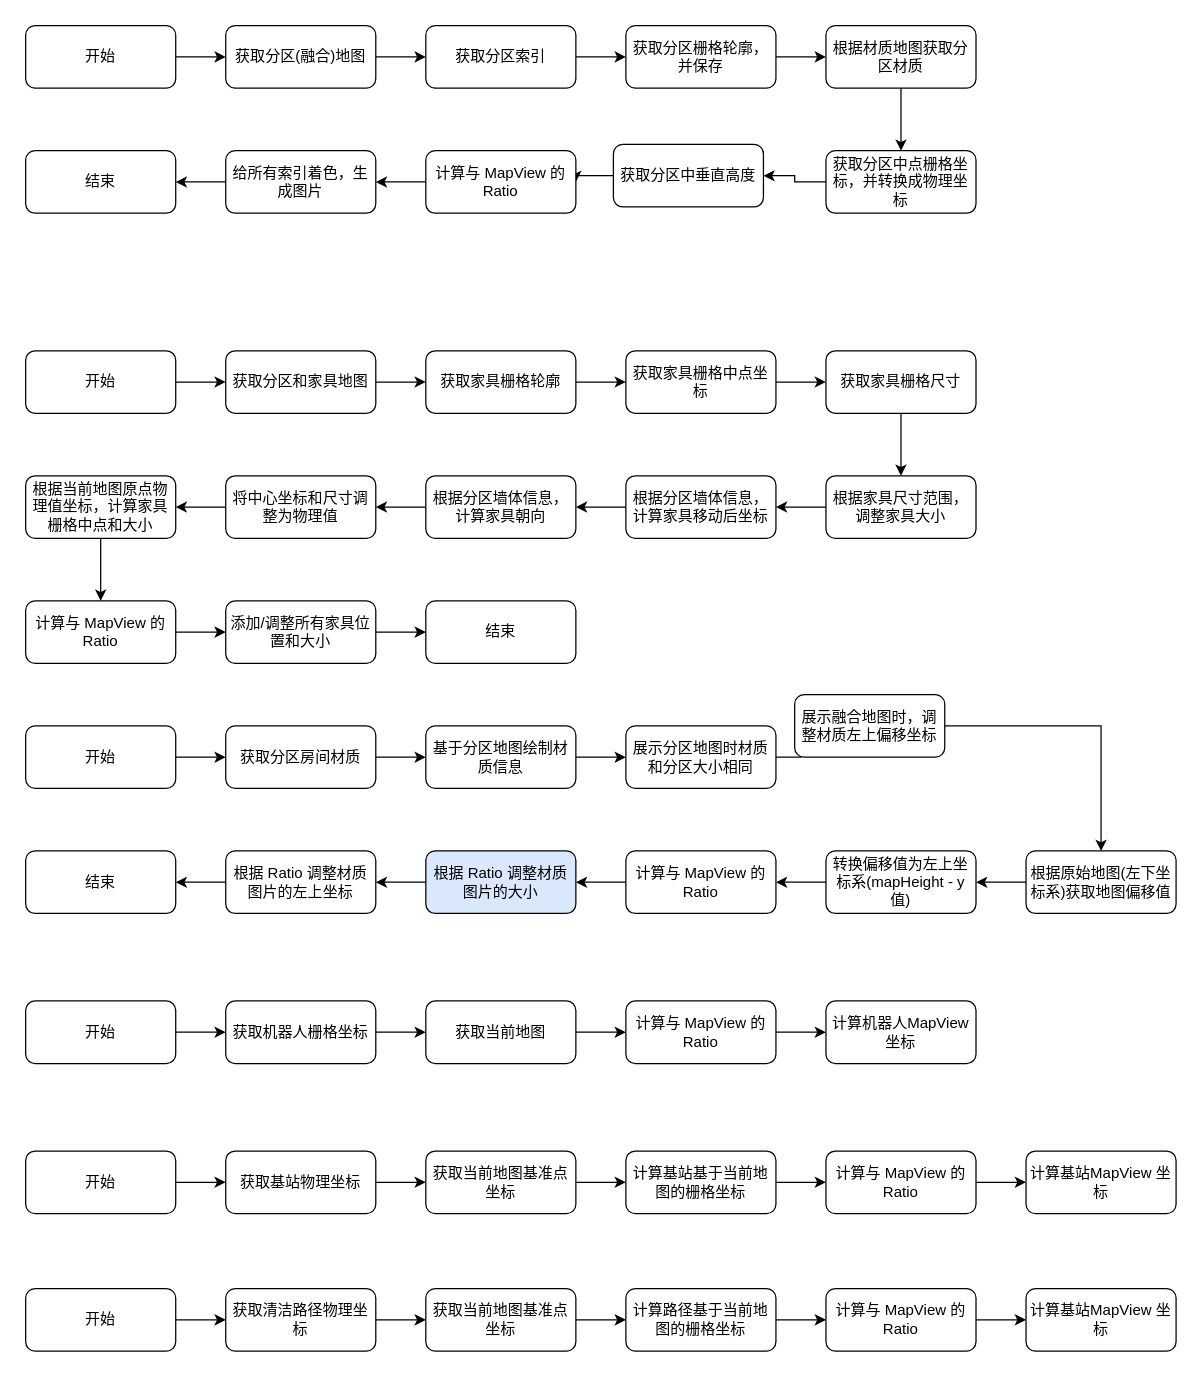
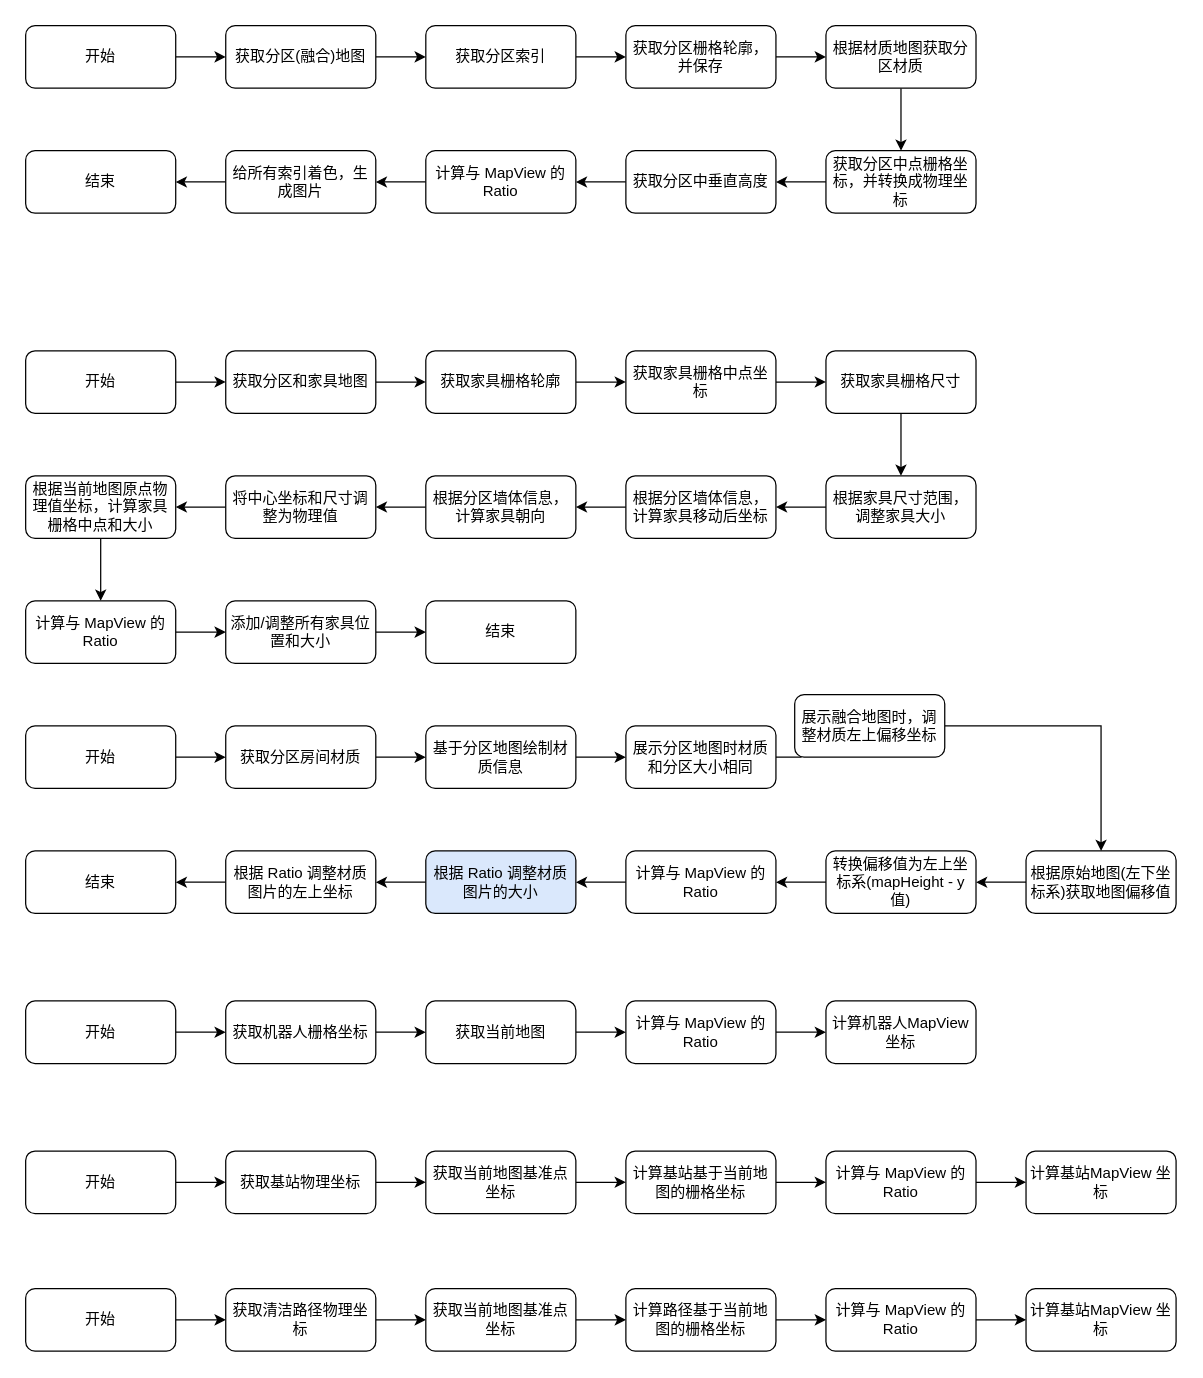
node "获取分区中垂直高度": moved (688, 176) -> (701, 182)
